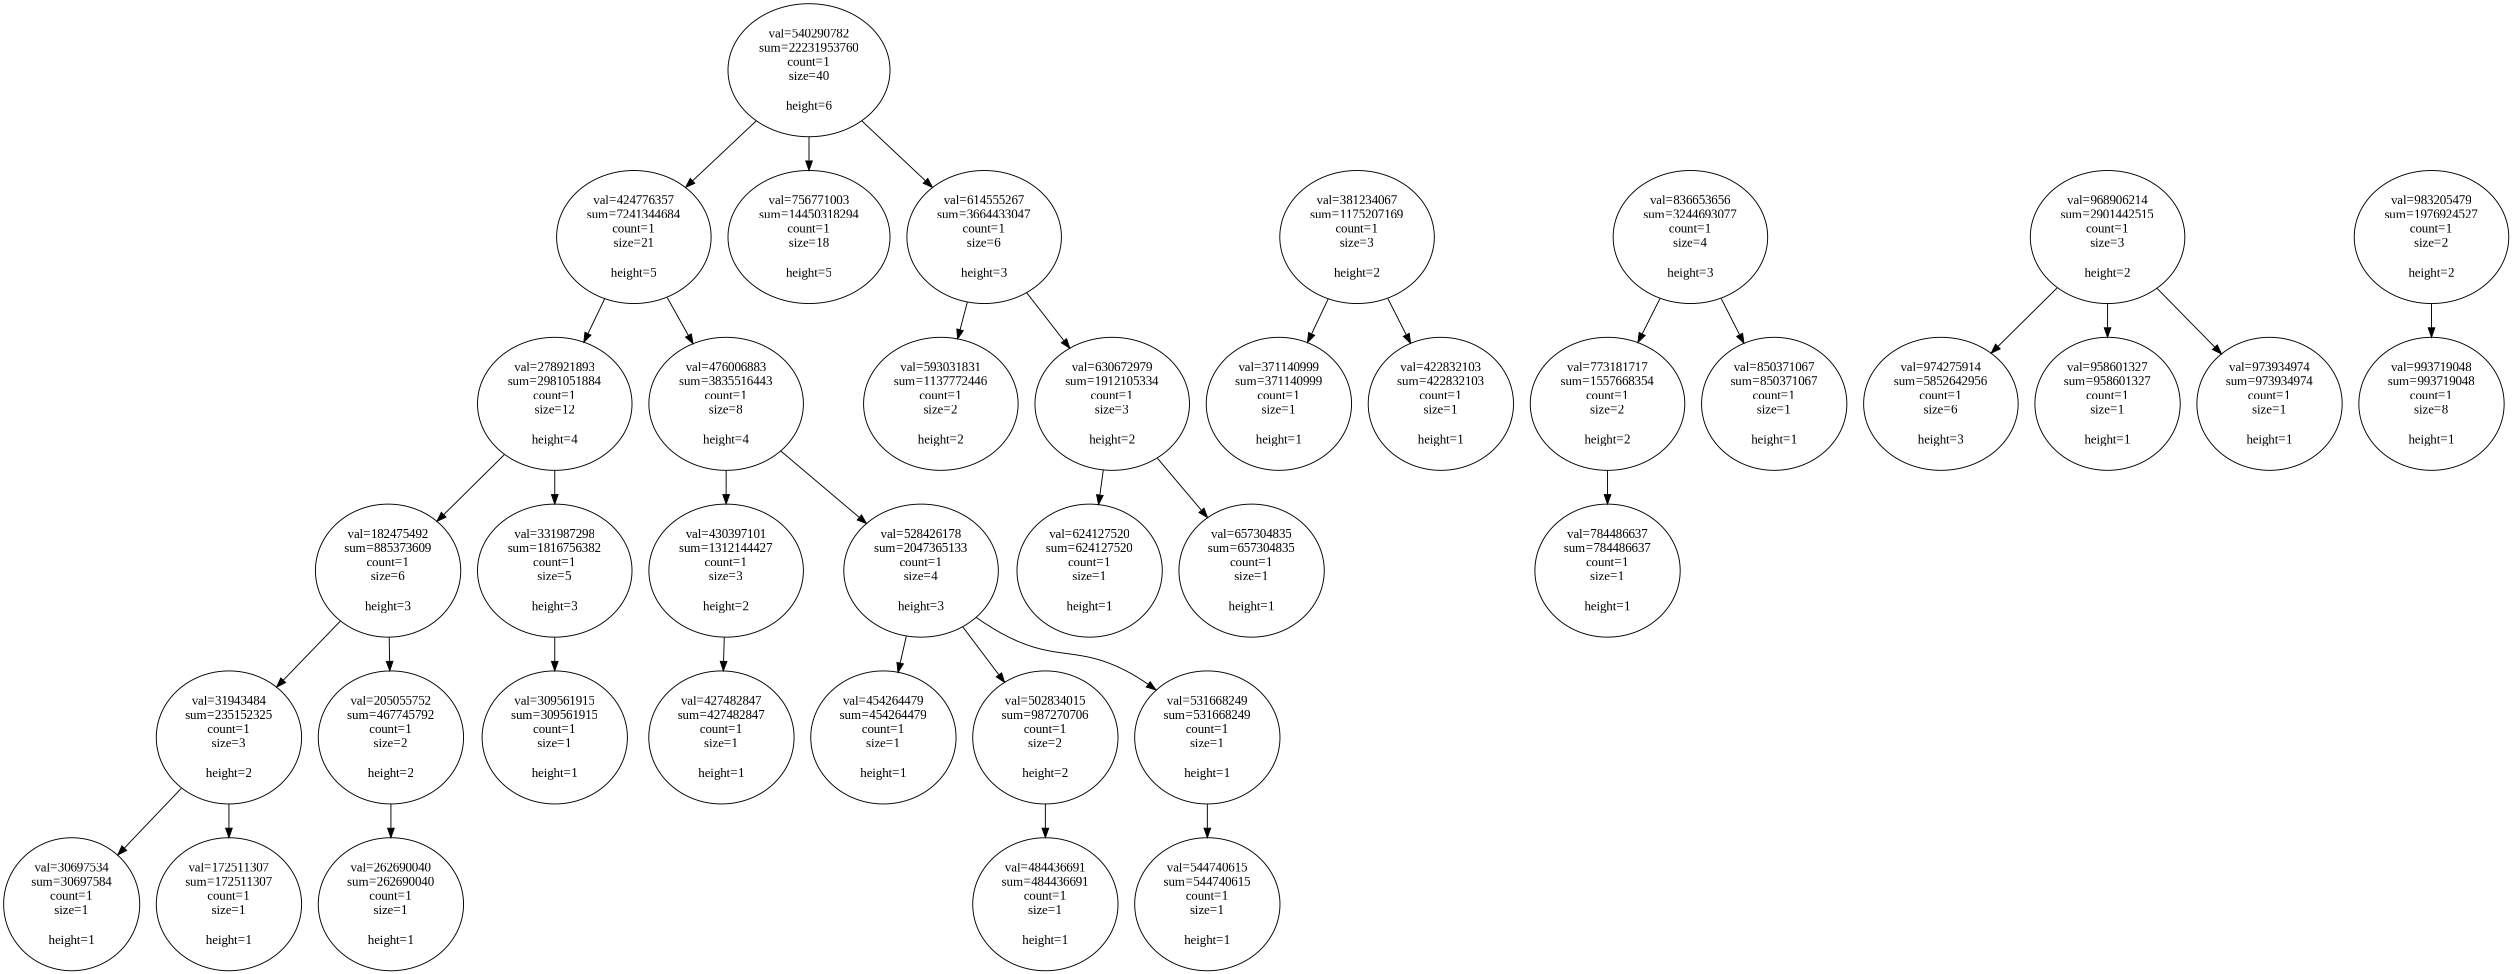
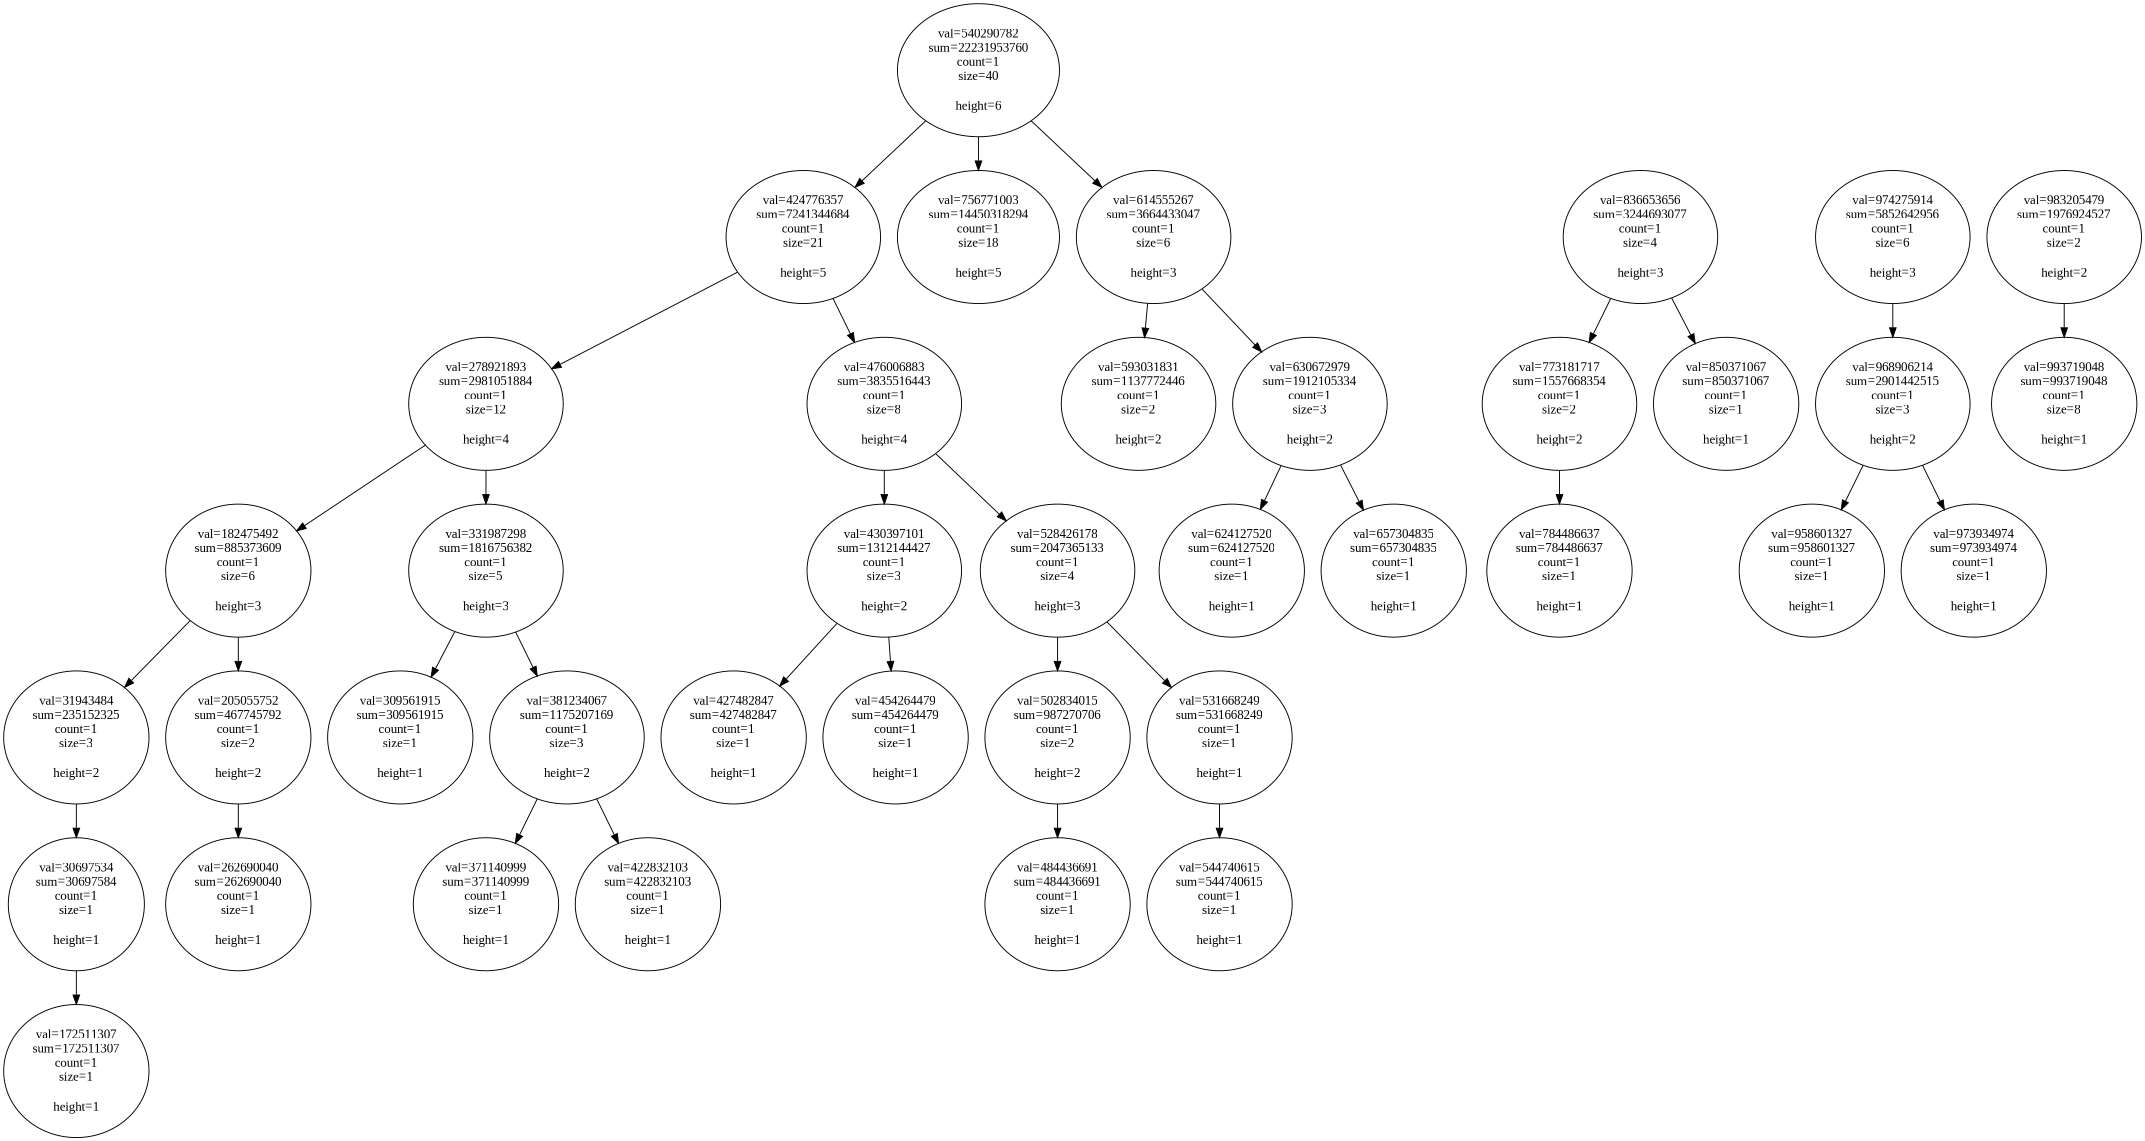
edge "val=968906214" -> "val=974275914": reversed
edge "val=331987298" -> "val=381234067": added
edge "val=528426178" -> "val=454264479": now "val=430397101" -> "val=454264479"
edge "val=31943484" -> "val=172511307": now "val=30697534" -> "val=172511307"
